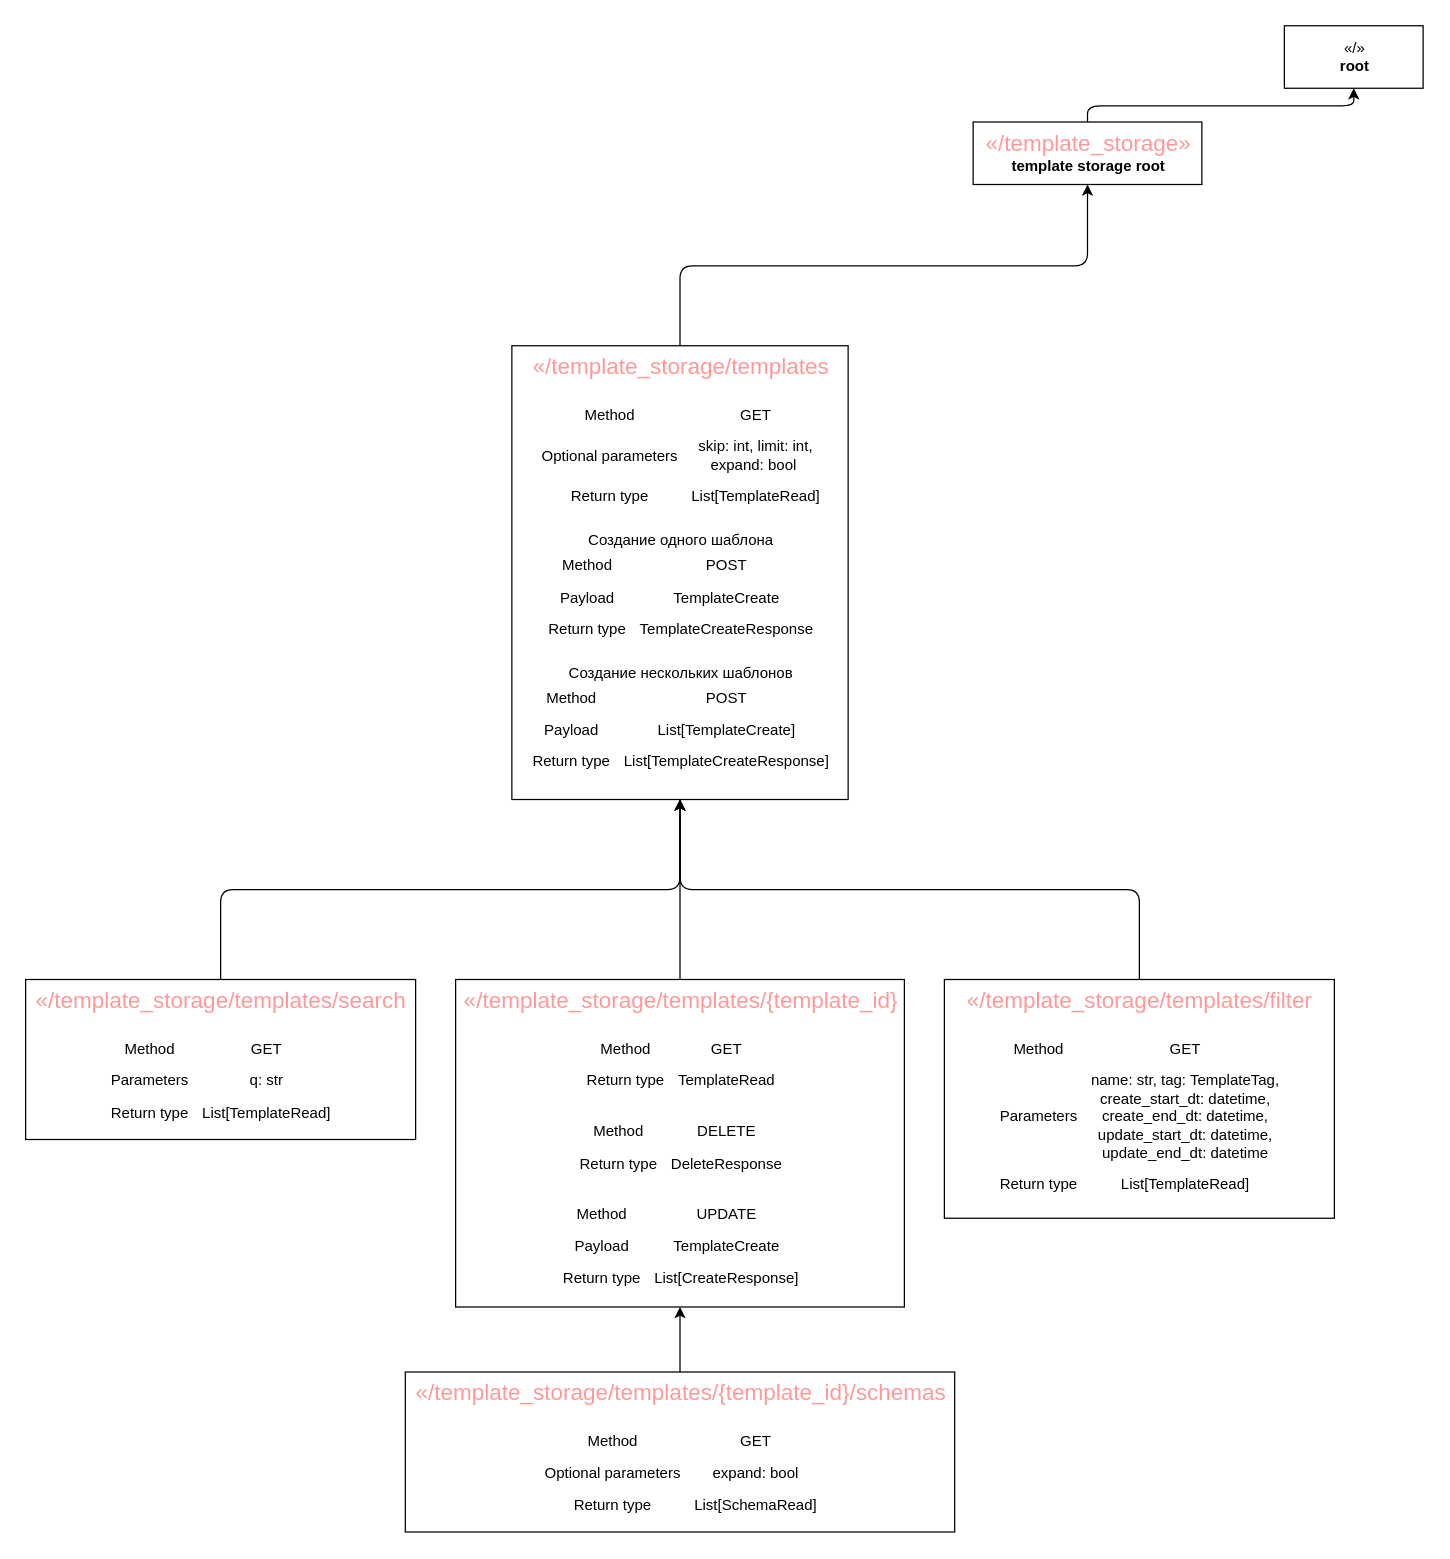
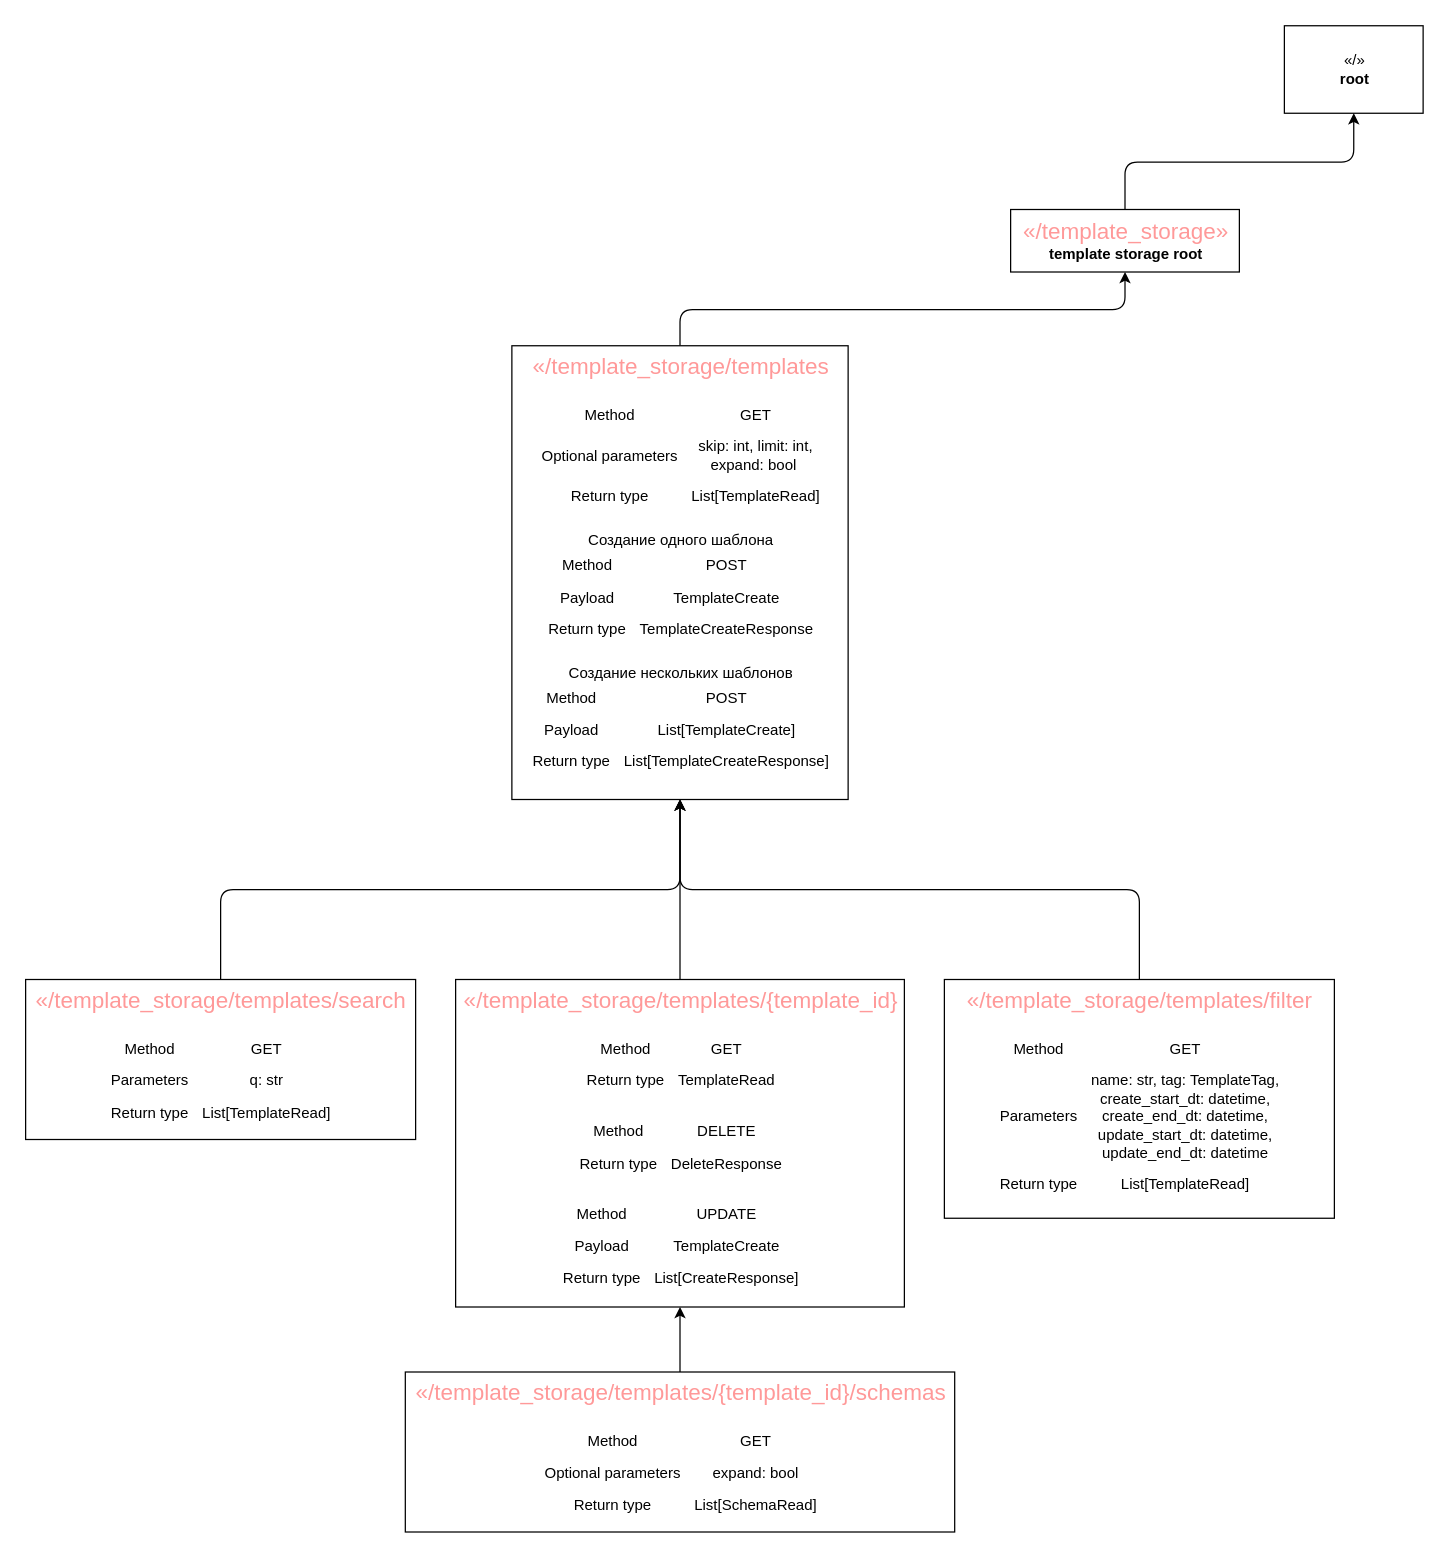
node "«/» root": size 139x63 -> 139x88
node "«/template_storage» template storage root": moved (1088, 153) -> (1125, 241)
